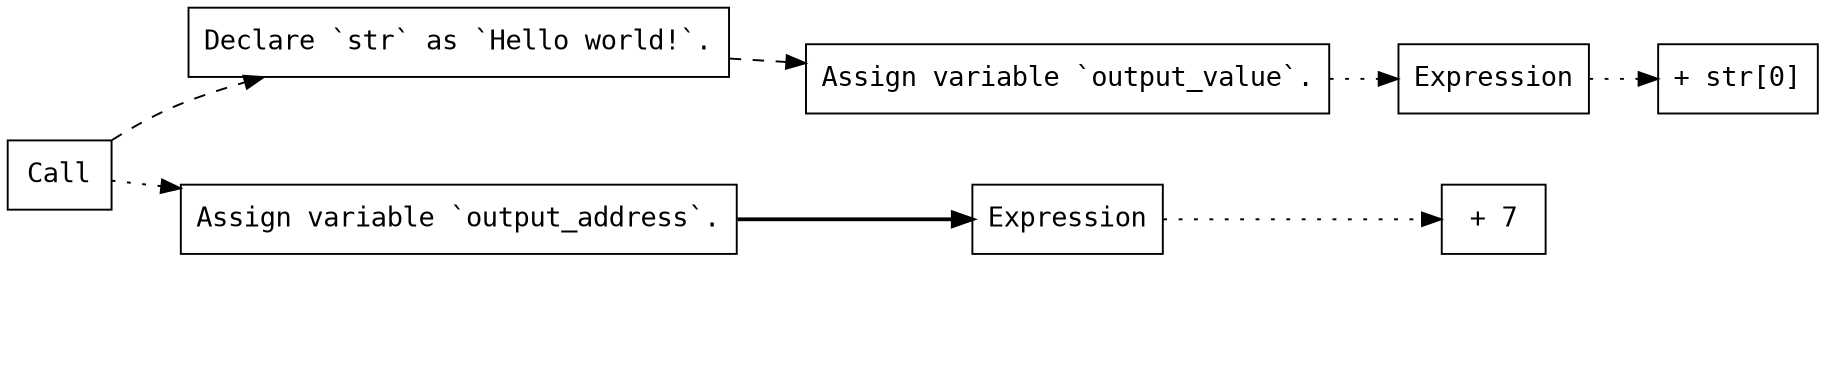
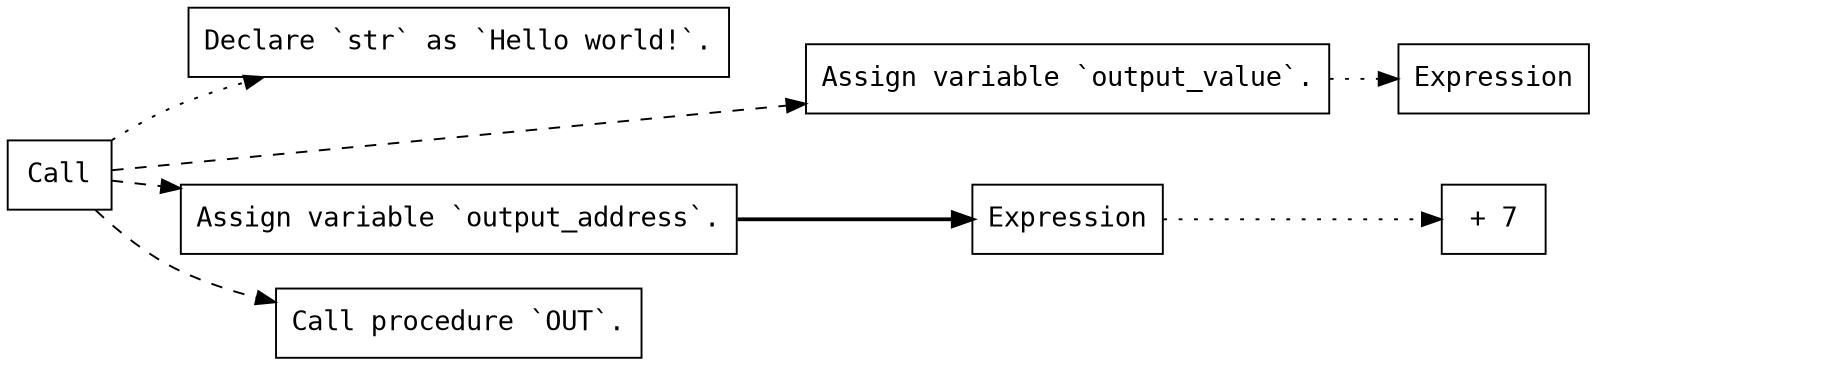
edge "Declare `str` as `Hello world!`." -> "Assign variable `output_value`.": now "Call" -> "Assign variable `output_value`."
node "+ str[0]": removed
edge "Call" -> "Declare `str` as `Hello world!`.": style dashed -> dotted
edge "Call" -> "Assign variable `output_address`.": style dotted -> dashed
node "Call procedure `OUT`.": added
